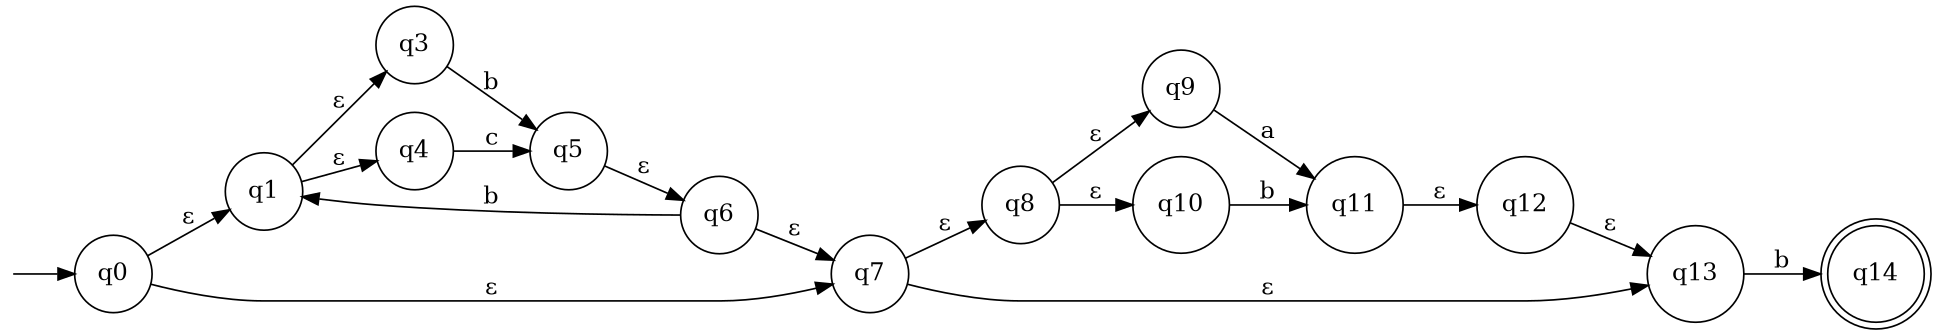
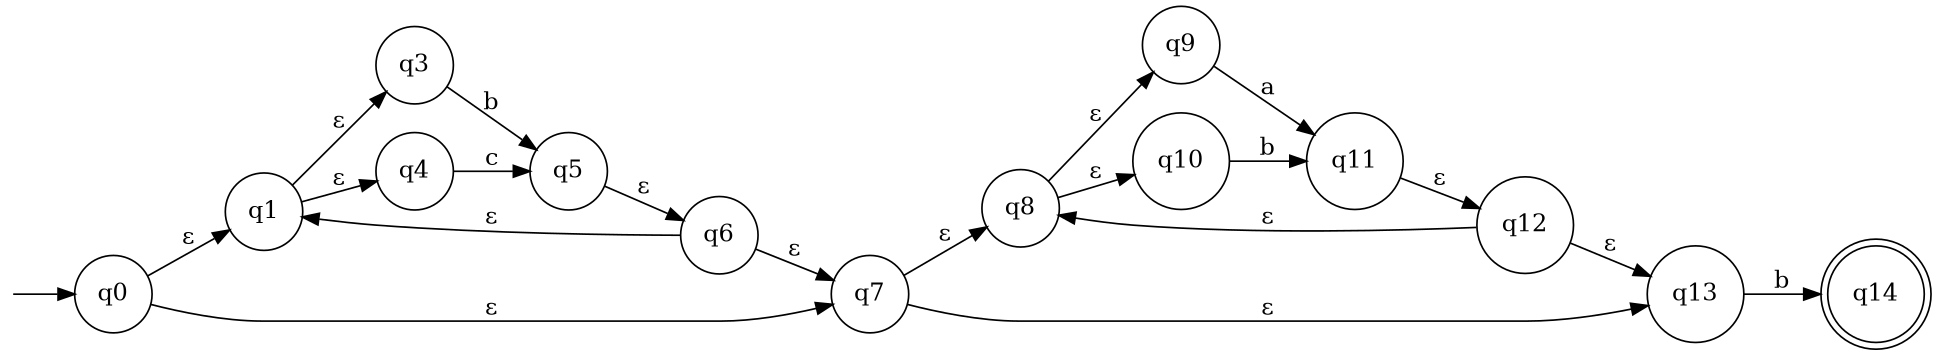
edge "q6" -> "q1": label "b" -> "ε"
edge "q12" -> "q8": added, label "ε"
